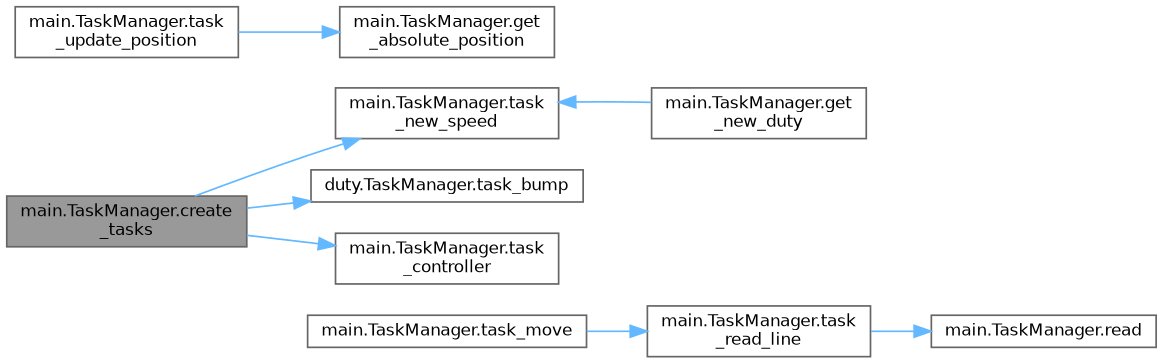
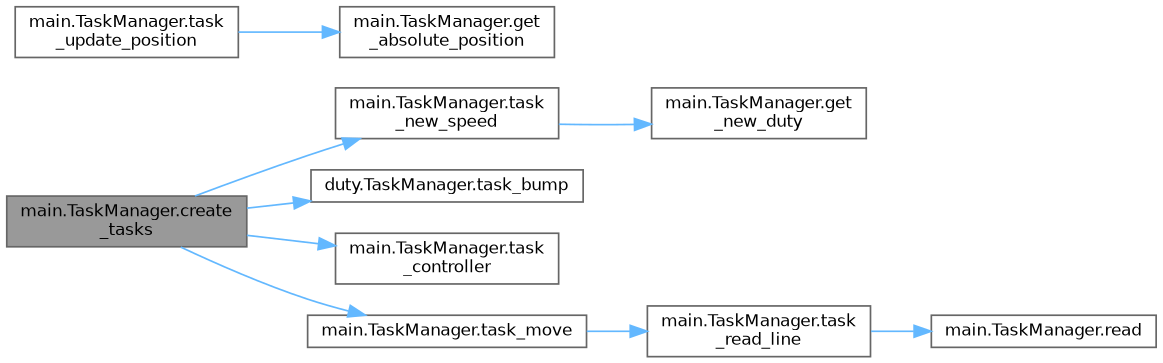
edge "main.TaskManager.get _new_duty" -> "main.TaskManager.task _new_speed": reversed
edge "main.TaskManager.create _tasks" -> "main.TaskManager.task_move": added
